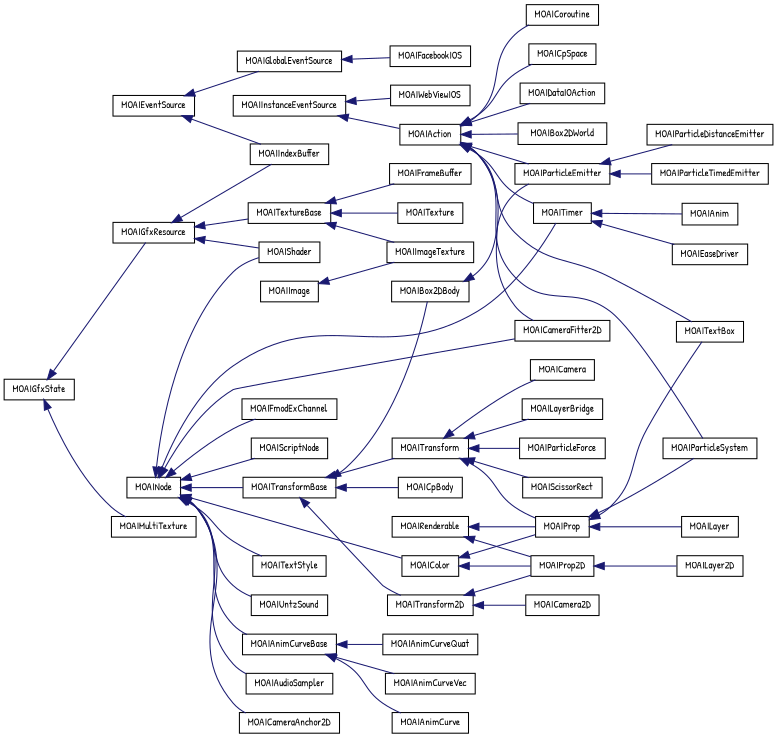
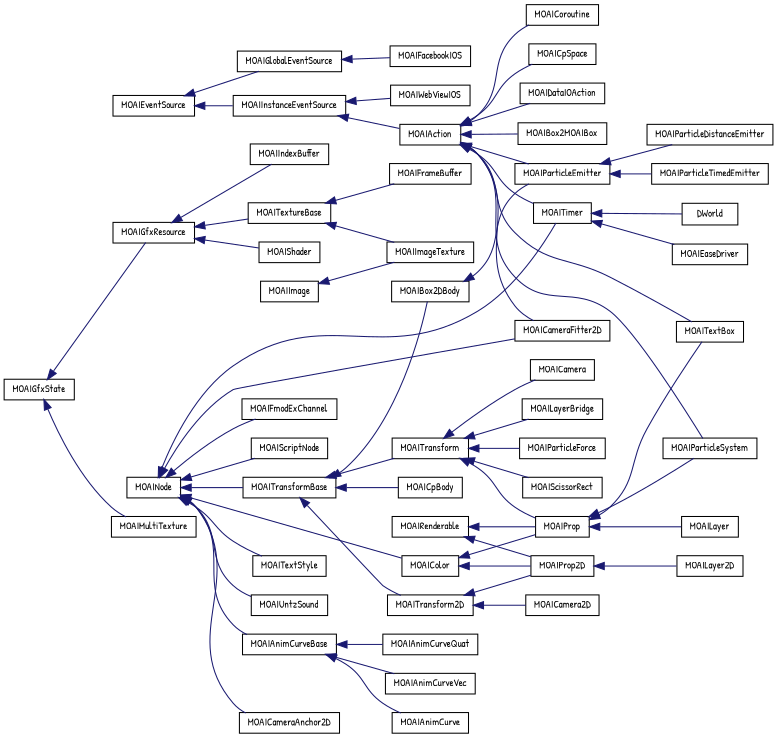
edge "MOAIIndexBuffer" -> "MOAIEventSource": now "MOAIInstanceEventSource" -> "MOAIEventSource"
node "MOAIBox2DWorld": label "MOAIBox2DWorld" -> "MOAIBox2MOAIBox"
node "MOAITexture": removed
node "MOAIAnim": label "MOAIAnim" -> "DWorld"
edge "MOAIShader" -> "MOAINode": removed
node "MOAIAudioSampler": removed
